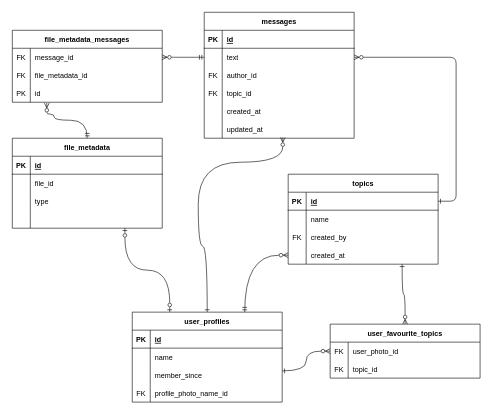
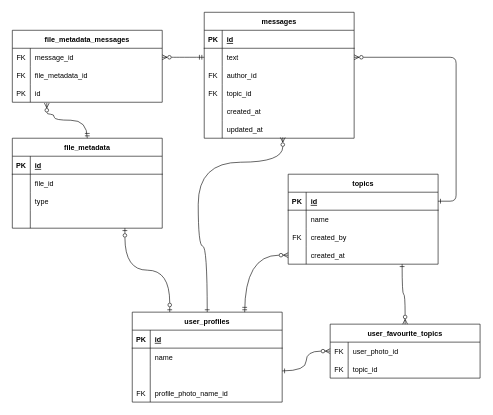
node "member_since": removed
